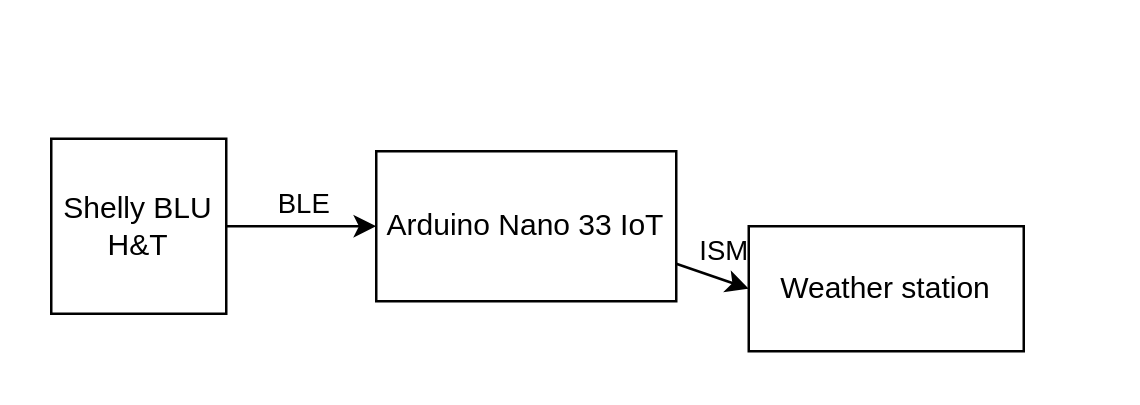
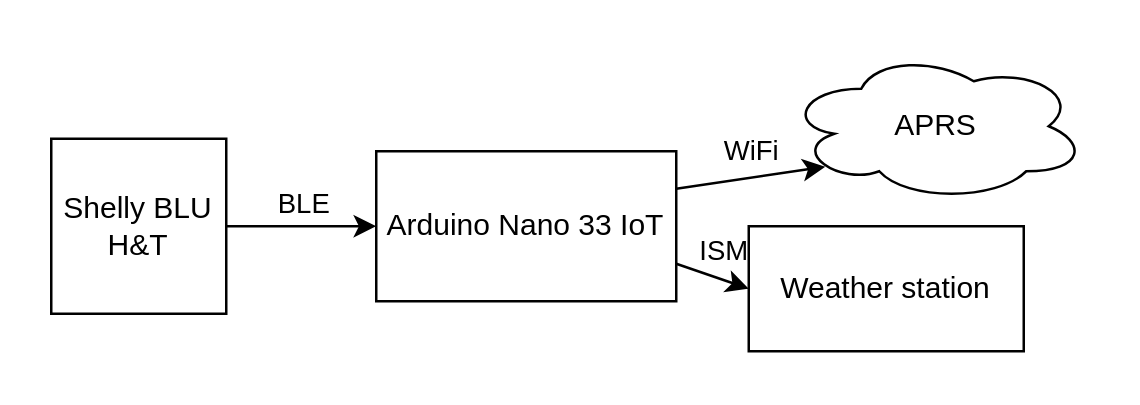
node "APRS": added
edge "Arduino Nano 33 IoT" -> "APRS": added, label "WiFi"
